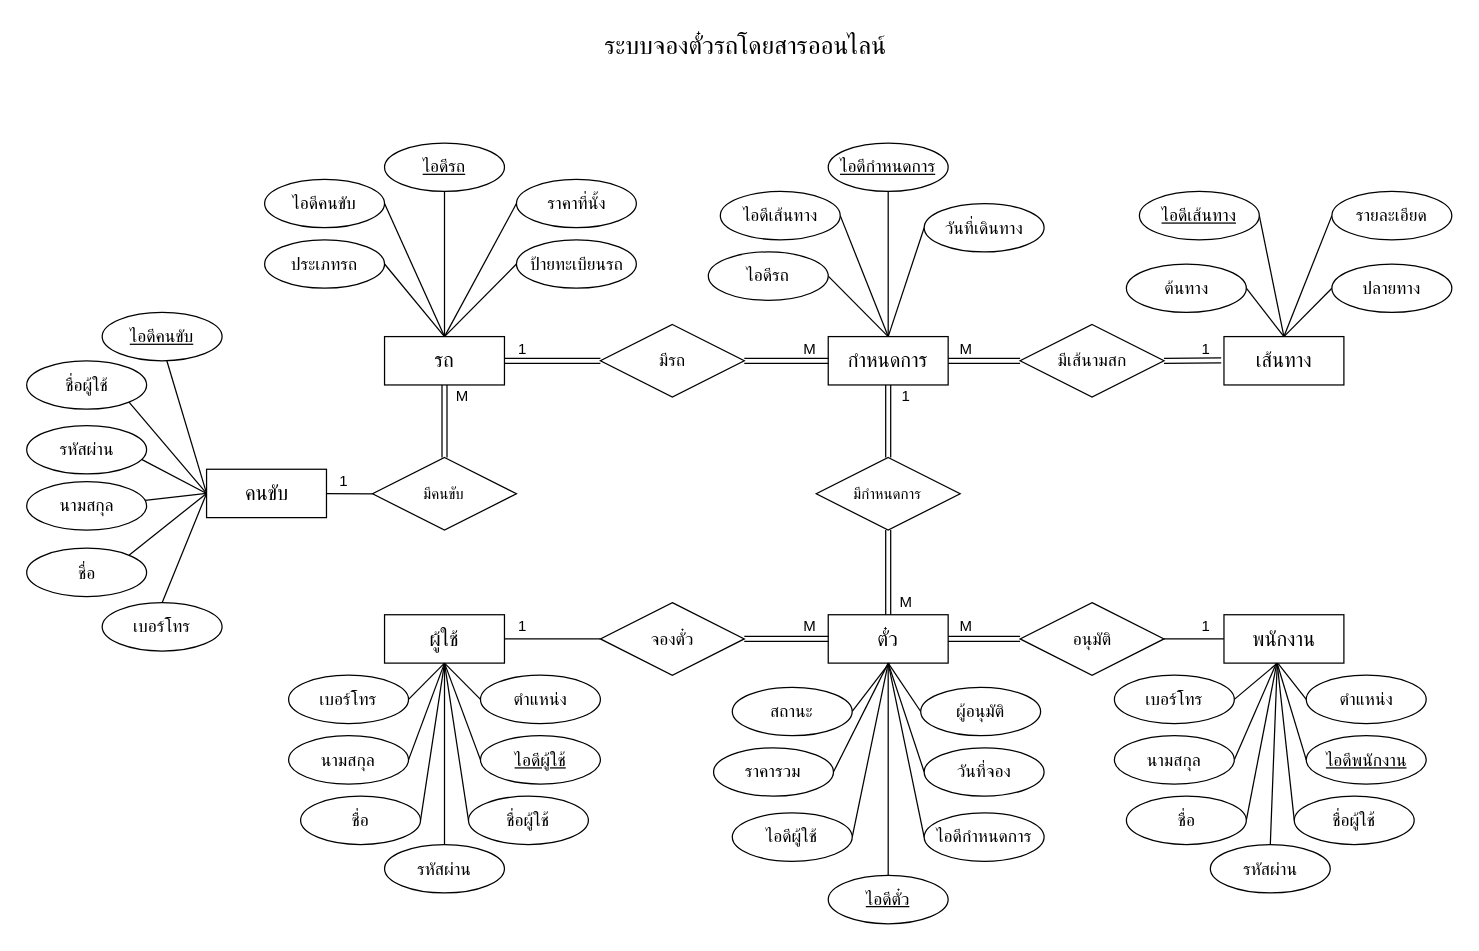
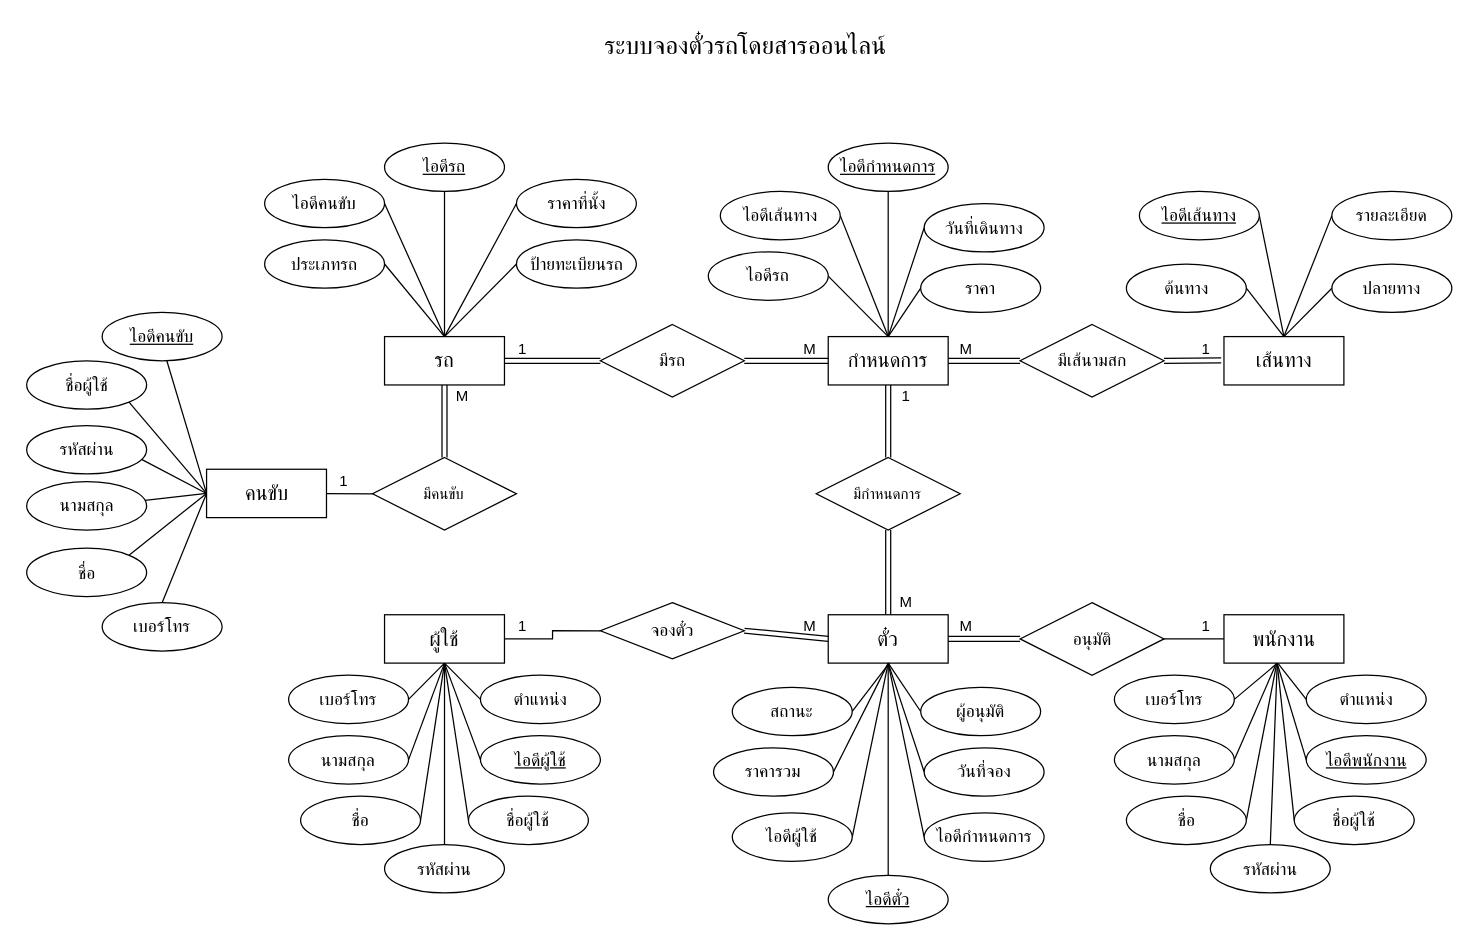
node "ราคา": added
edge "ราคา" -- "กำหนดการ": added
node "จองตั๋ว": size 144x73 -> 144x56
